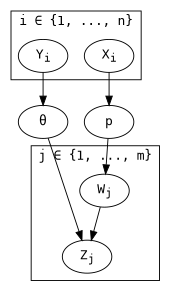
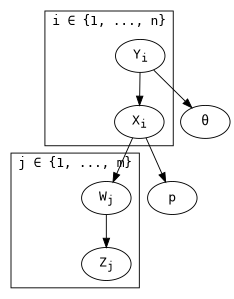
edge "Y" -> "X": added
edge "p" -> "W": now "X" -> "W"
edge "θ" -> "Z": removed
